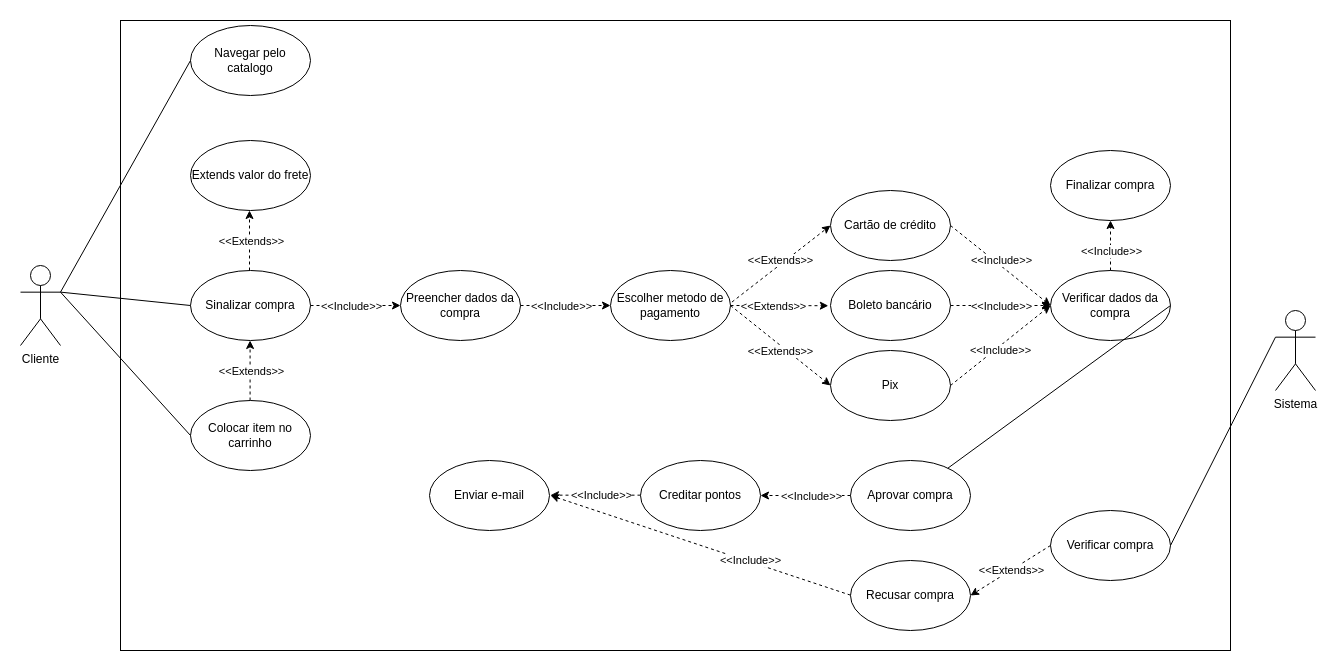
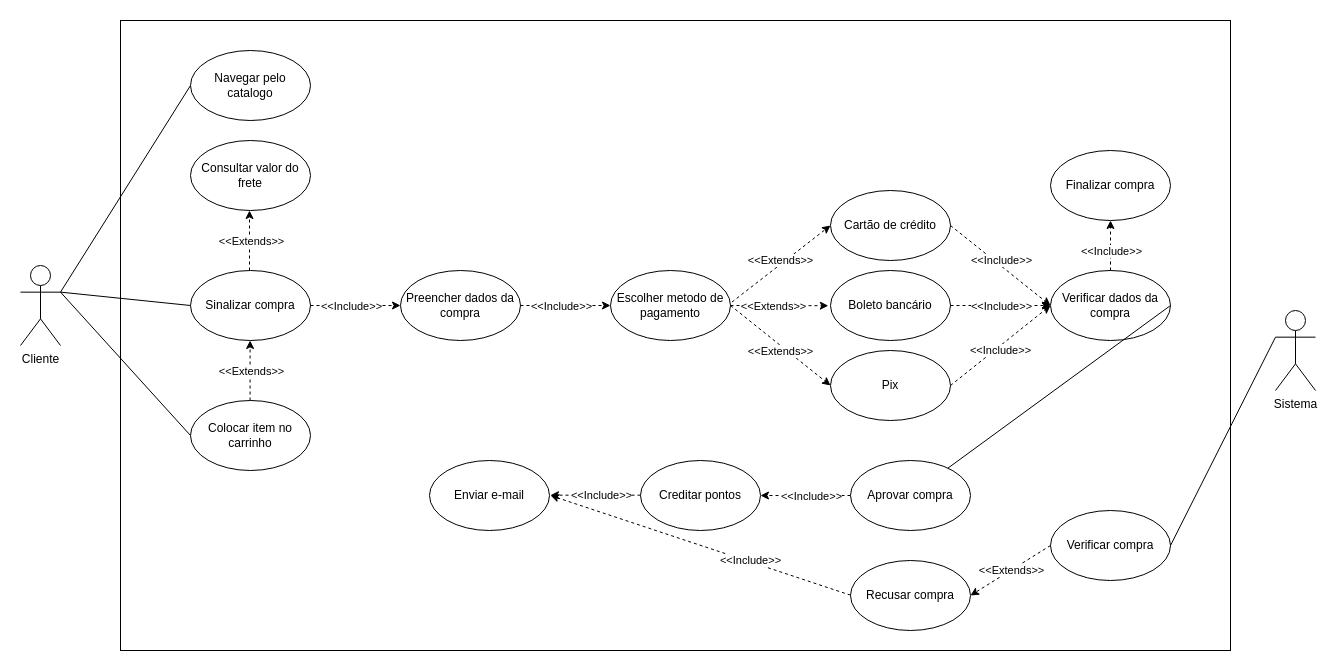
node "Navegar pelo catalogo": moved (251, 61) -> (251, 86)
node "Extends valor do frete": label "Extends valor do frete" -> "Consultar valor do frete"
